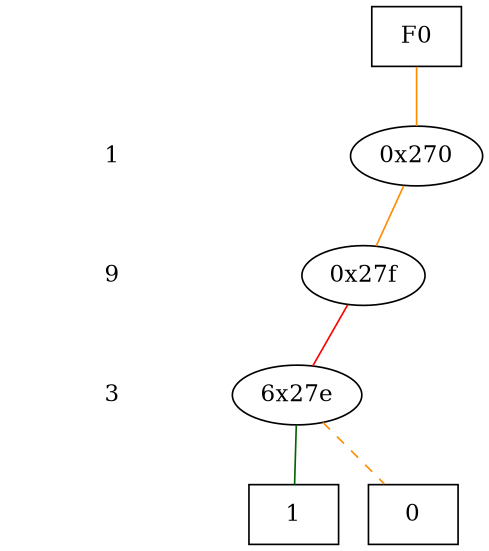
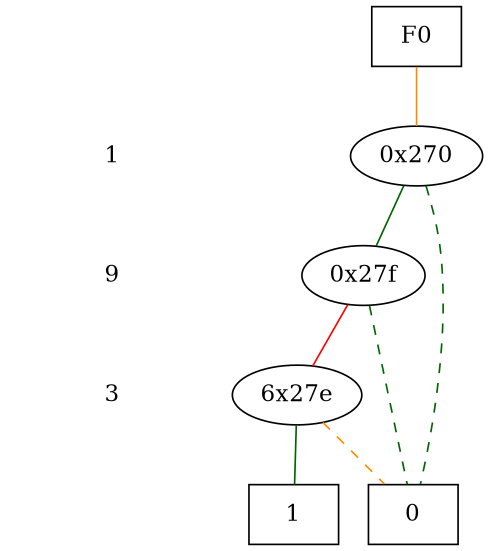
edge "0x270" -- "0x27f": color darkorange -> darkgreen
edge "0x270" -- "0": added
edge "0x27f" -- "0": added
